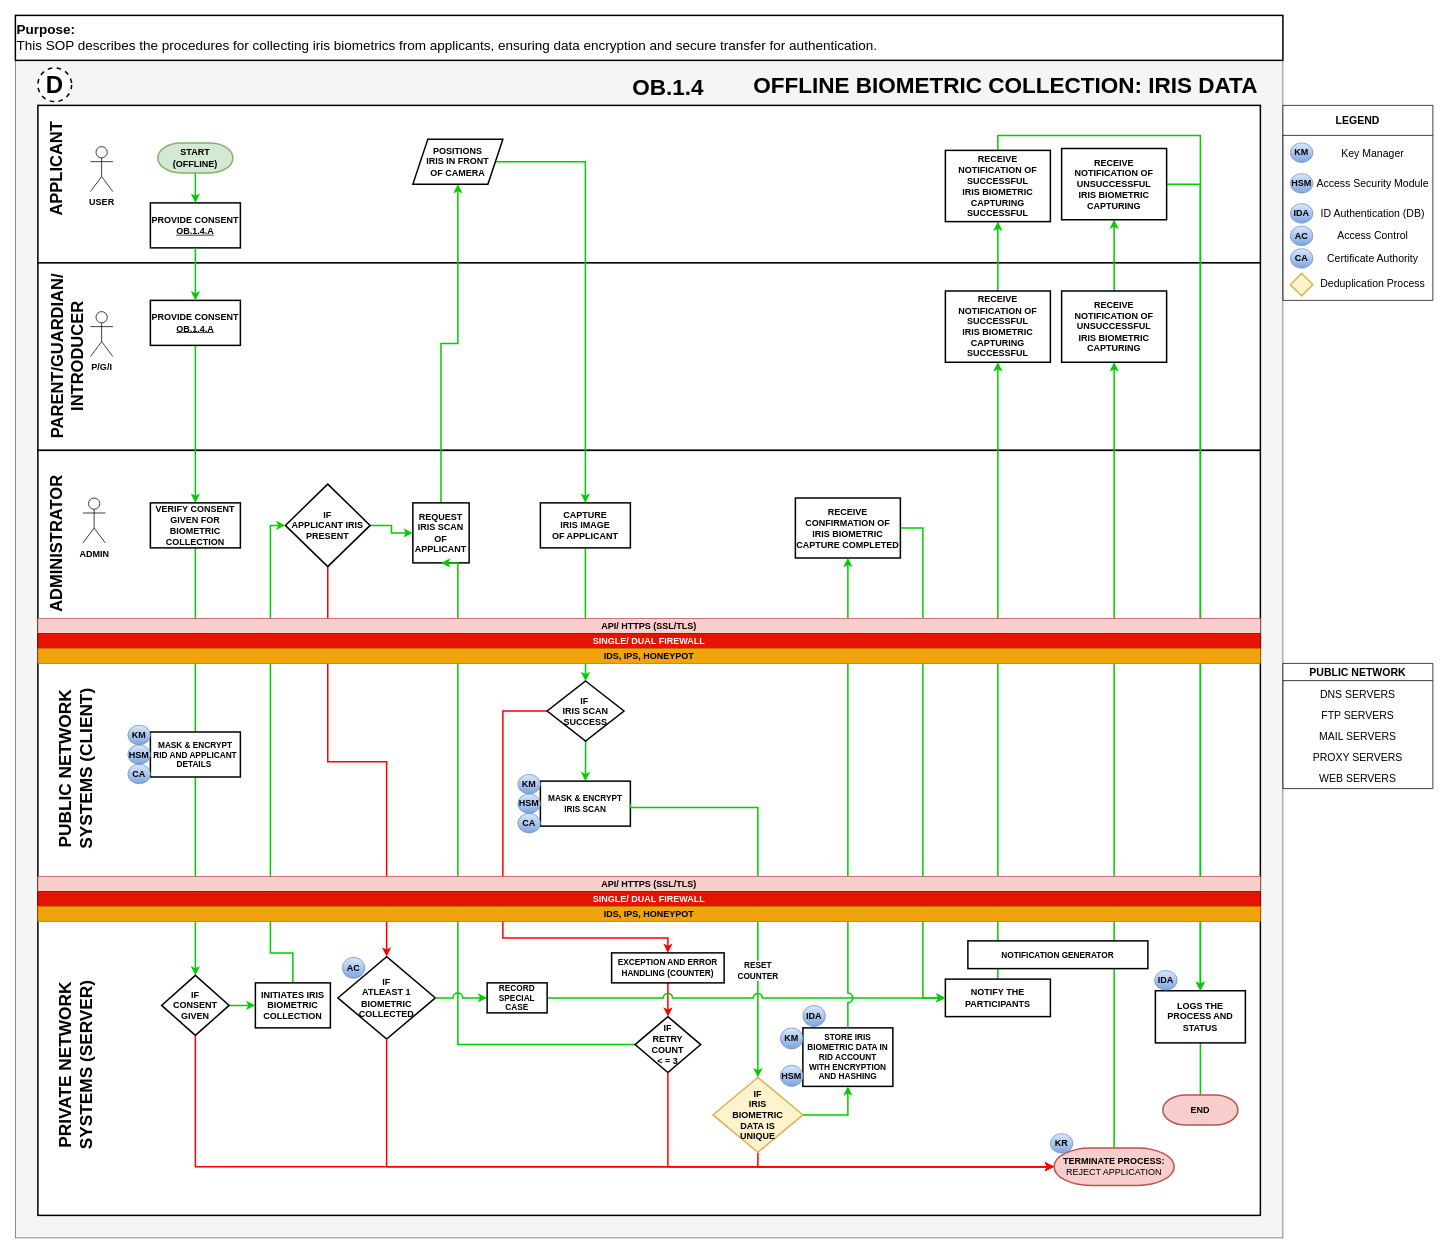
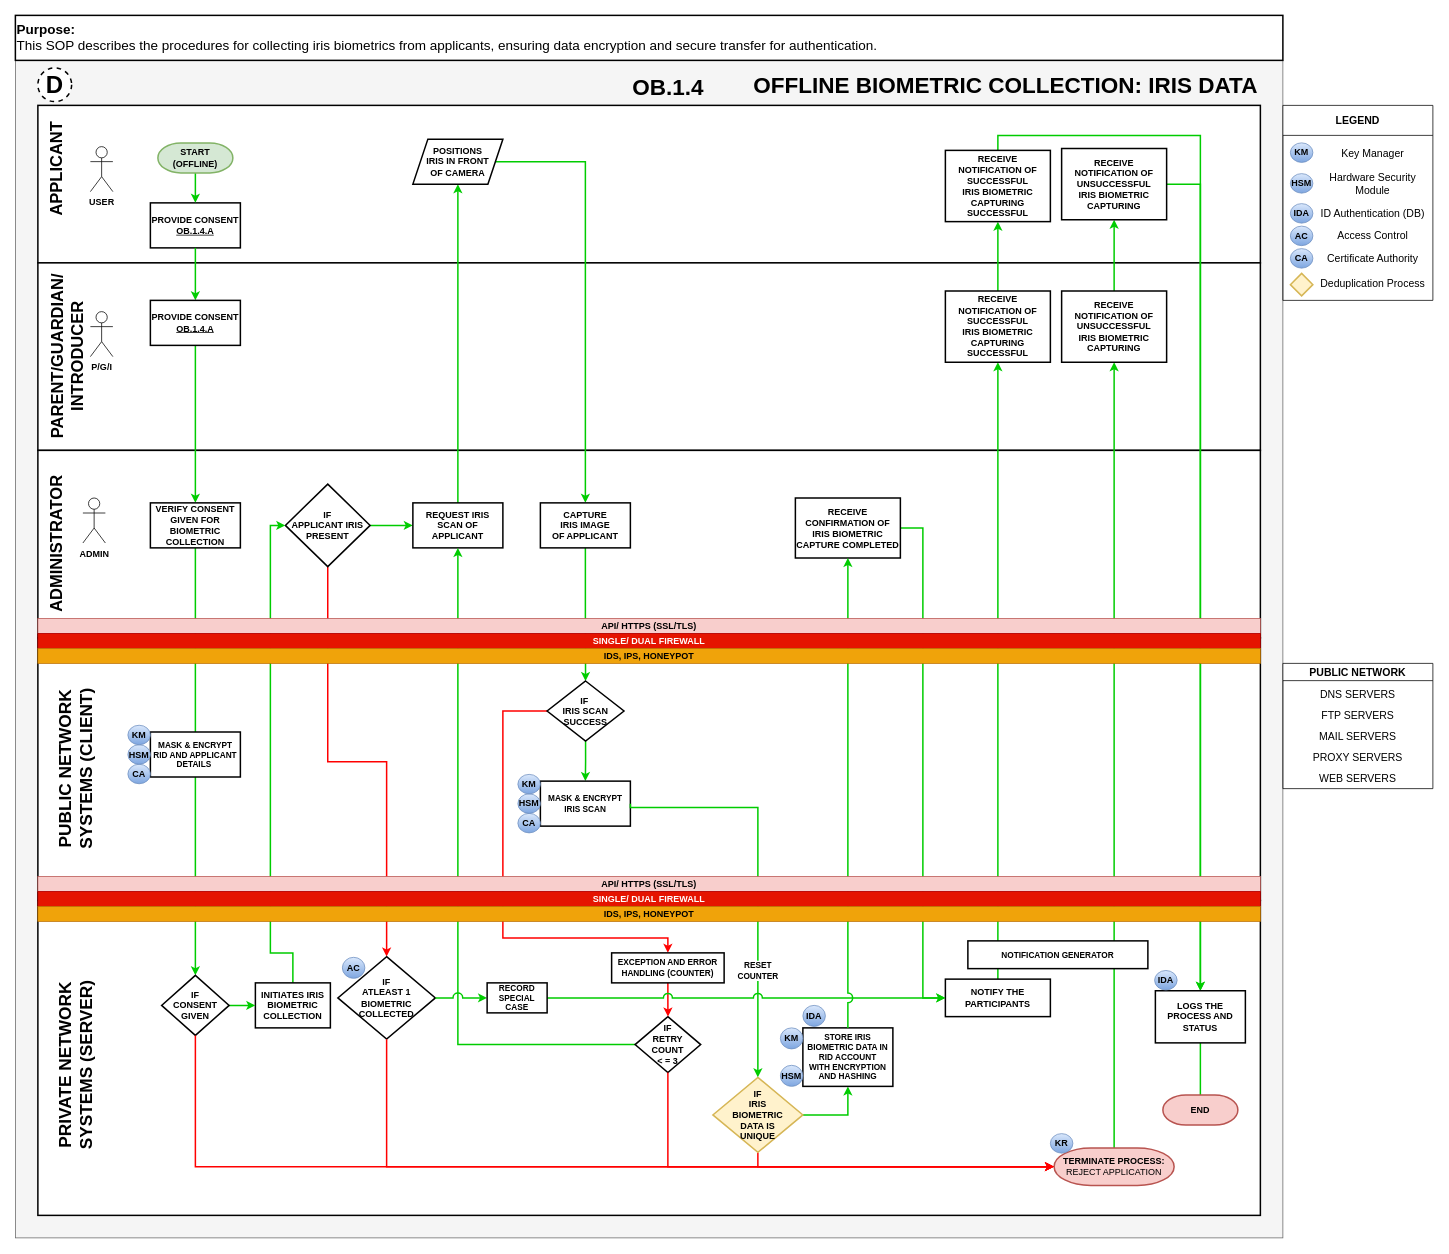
node "Access Security Module": label "Access Security Module" -> "Hardware Security Module"
node "REQUEST IRIS SCAN OF APPLICANT": size 56x60 -> 90x45
